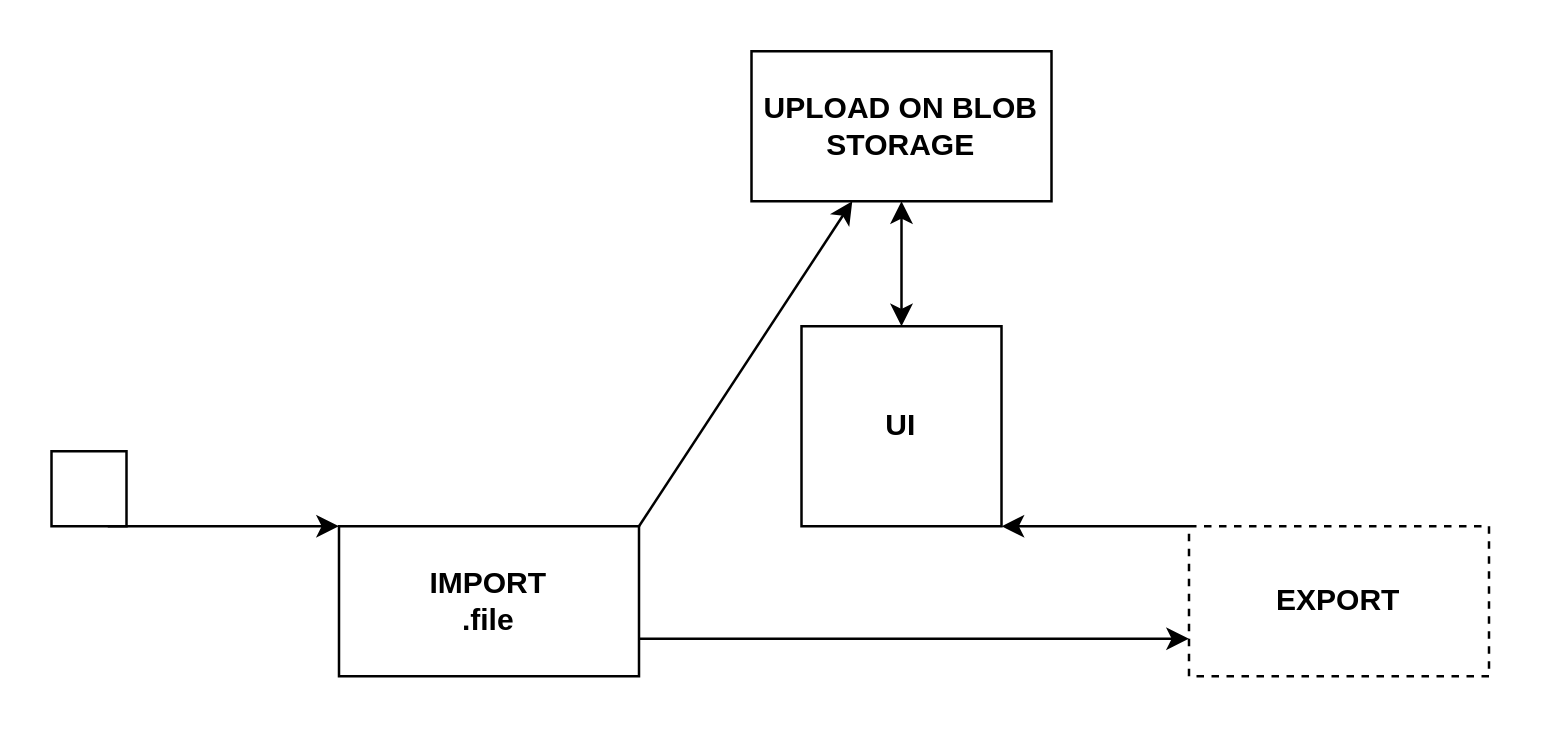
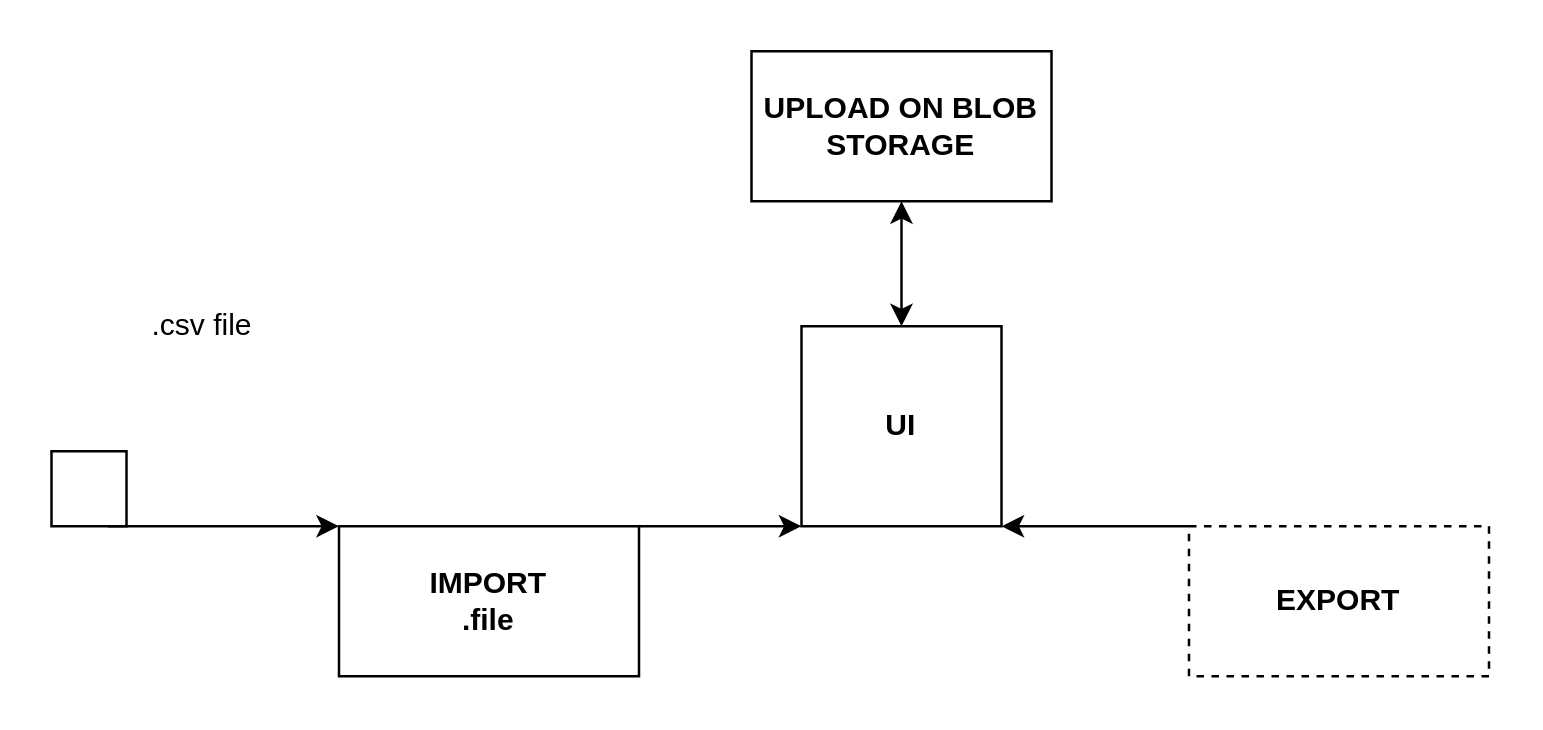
node ".csv file": added
edge "IMPORT .file" -> "UPLOAD ON BLOB STORAGE": now "IMPORT .file" -> "UI"
edge "IMPORT .file" -> "EXPORT": removed
